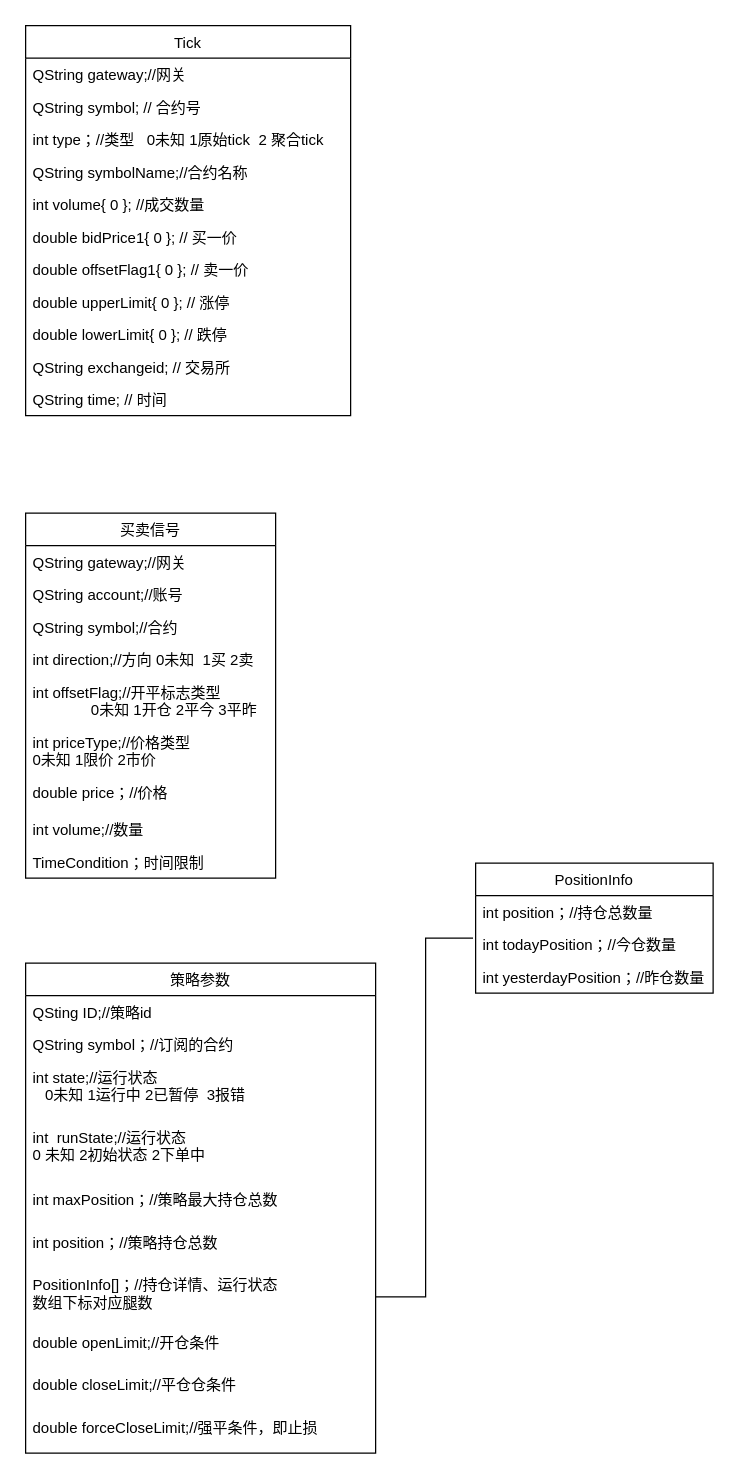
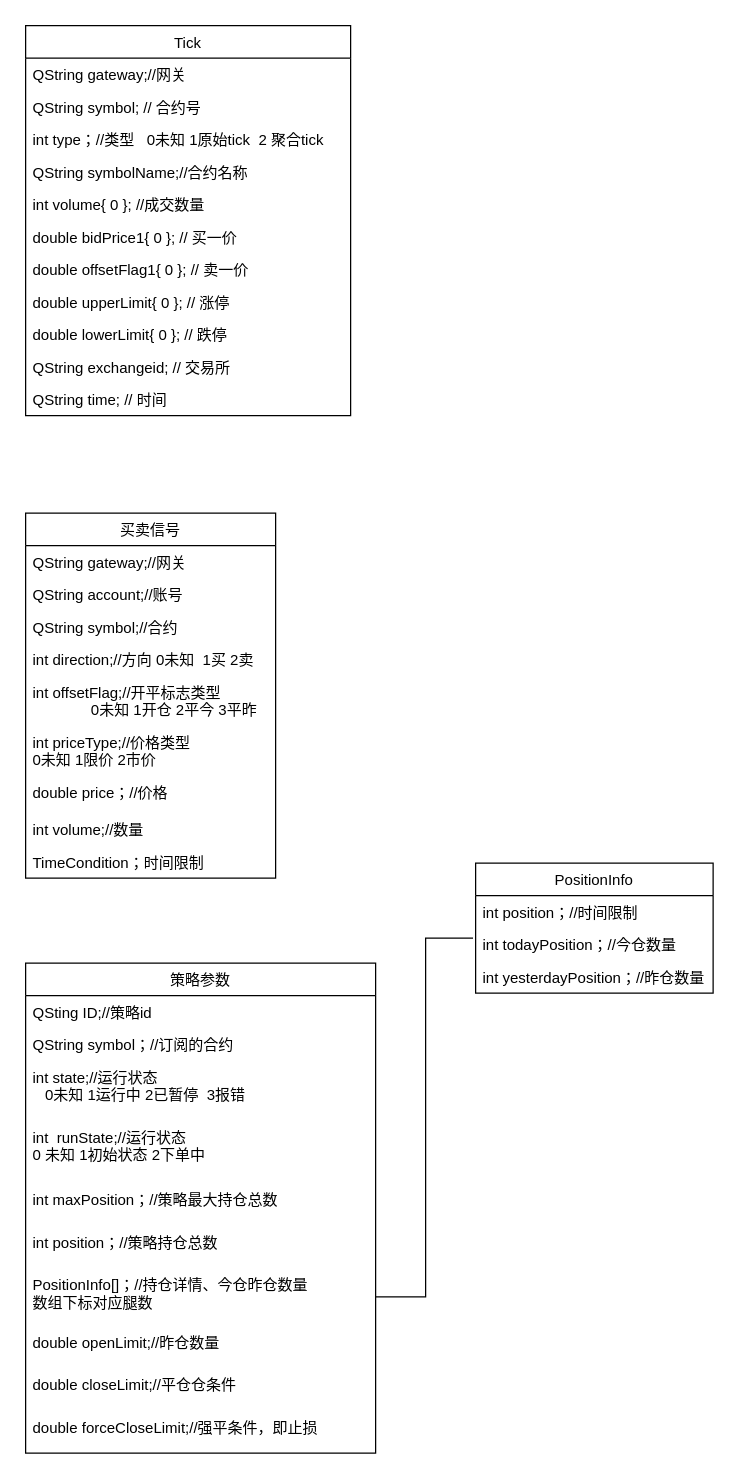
node "int position；//持仓总数量": label "int position；//持仓总数量" -> "int position；//时间限制"
node "int runState;//运行状态 0 未知 2初始状态 2下单中": label "int runState;//运行状态 0 未知 2初始状态 2下单中" -> "int runState;//运行状态 0 未知 1初始状态 2下单中"
node "PositionInfo[]；//持仓详情、运行状态 数组下标对应腿数": label "PositionInfo[]；//持仓详情、运行状态 数组下标对应腿数" -> "PositionInfo[]；//持仓详情、今仓昨仓数量 数组下标对应腿数"
node "double openLimit;//开仓条件": label "double openLimit;//开仓条件" -> "double openLimit;//昨仓数量"
